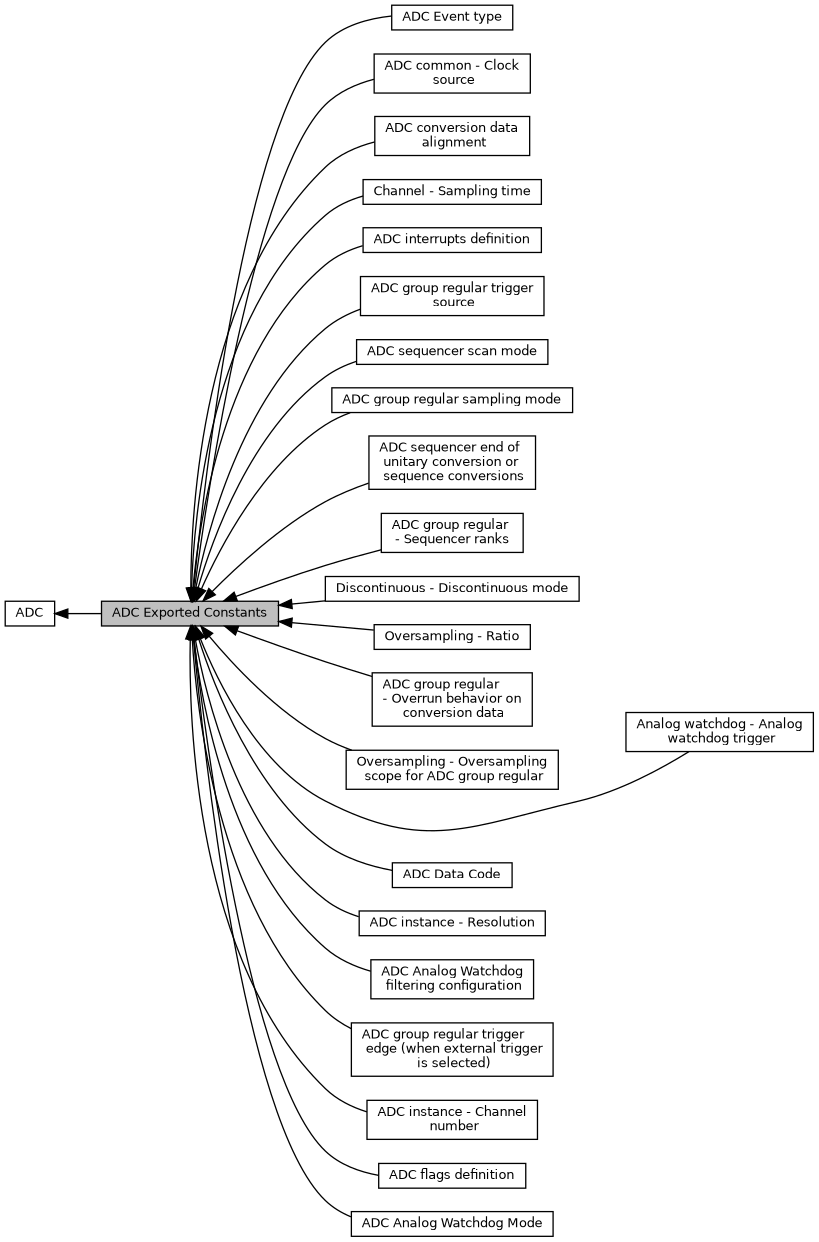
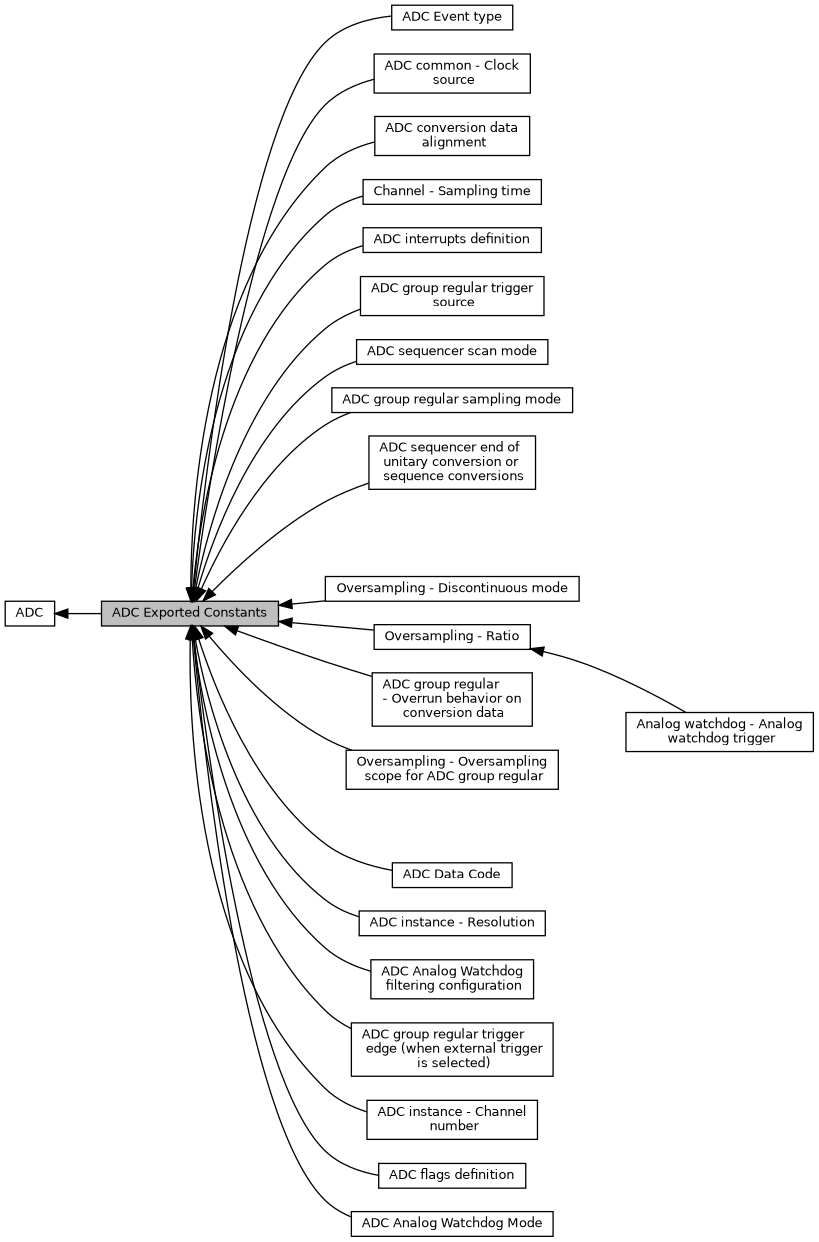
node "ADC group regular - Sequencer ranks": removed
node "Discontinuous - Discontinuous mode": label "Discontinuous - Discontinuous mode" -> "Oversampling - Discontinuous mode"
edge "Analog watchdog - Analog watchdog trigger" -> "ADC Exported Constants": now "Analog watchdog - Analog watchdog trigger" -> "Oversampling - Ratio"
